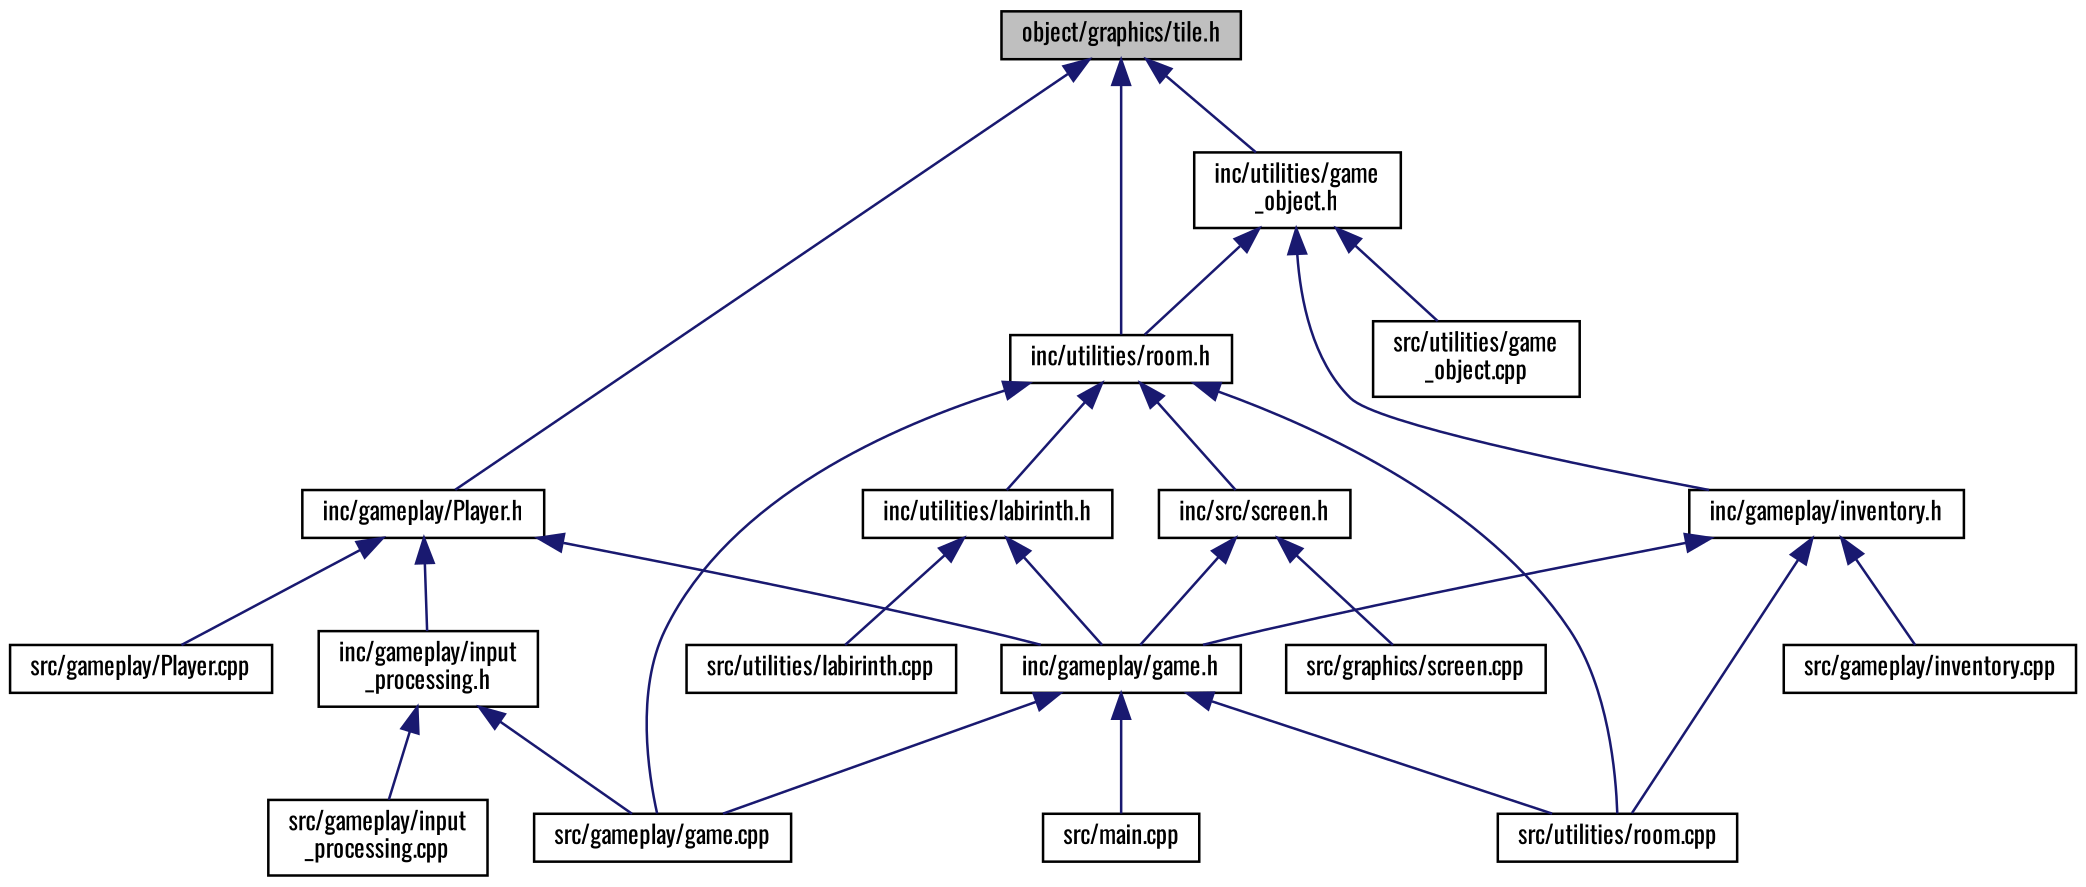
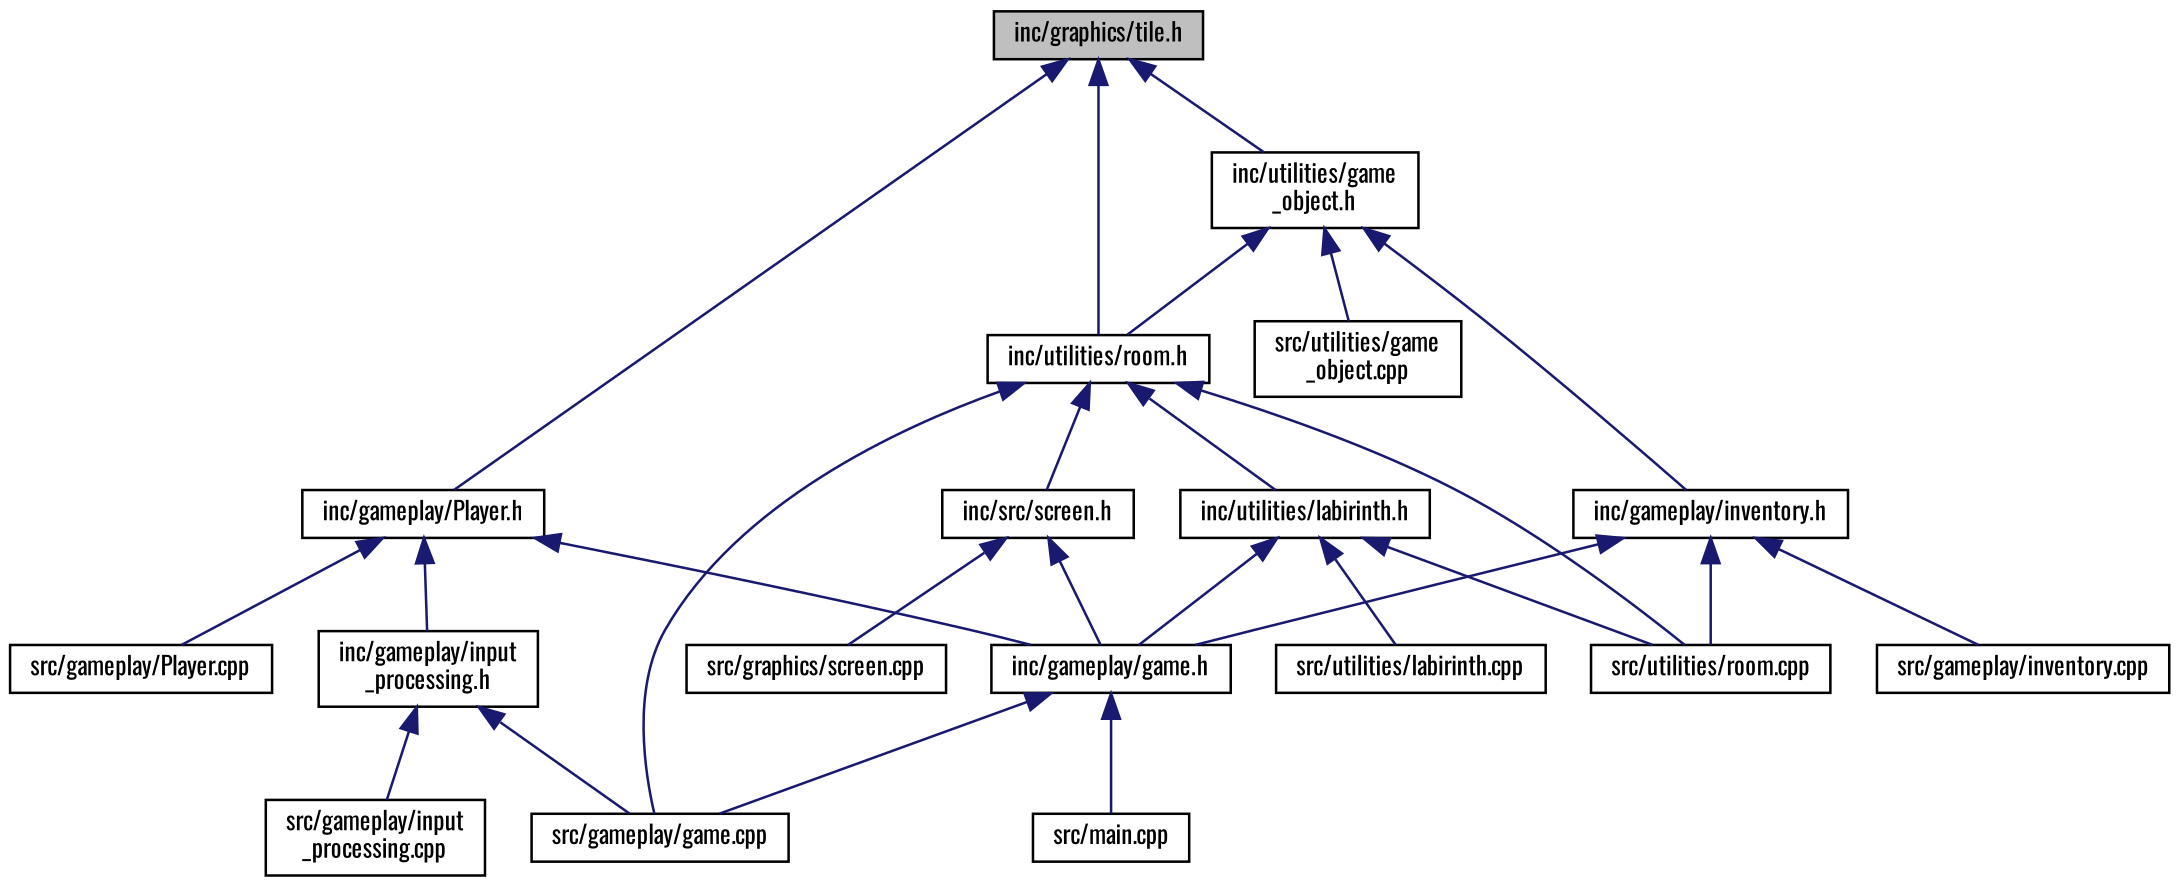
node "object/graphics/tile.h": label "object/graphics/tile.h" -> "inc/graphics/tile.h"
edge "src/utilities/room.cpp" -> "inc/gameplay/game.h": now "src/utilities/room.cpp" -> "inc/utilities/labirinth.h"
